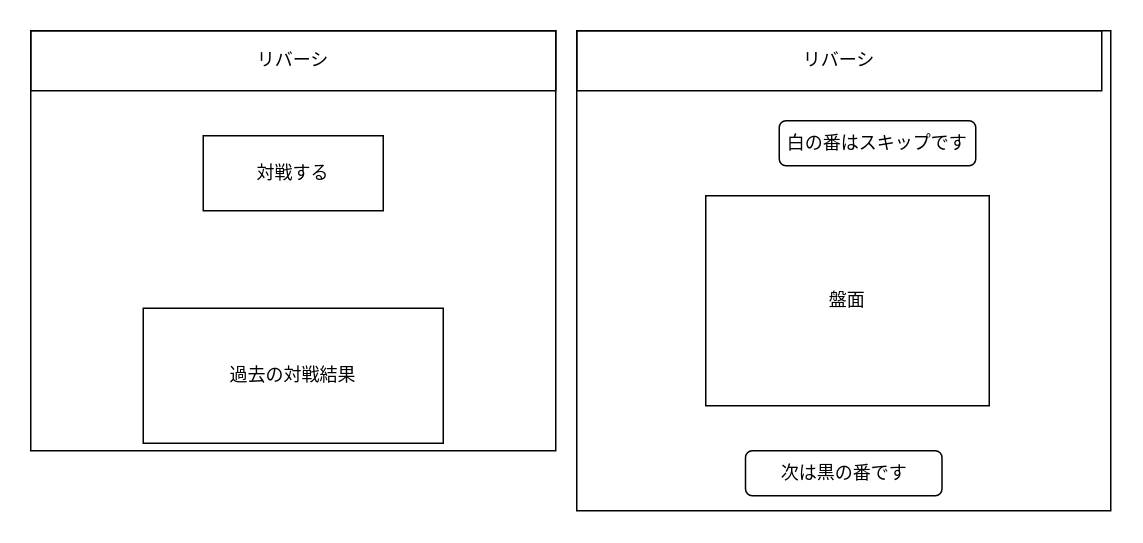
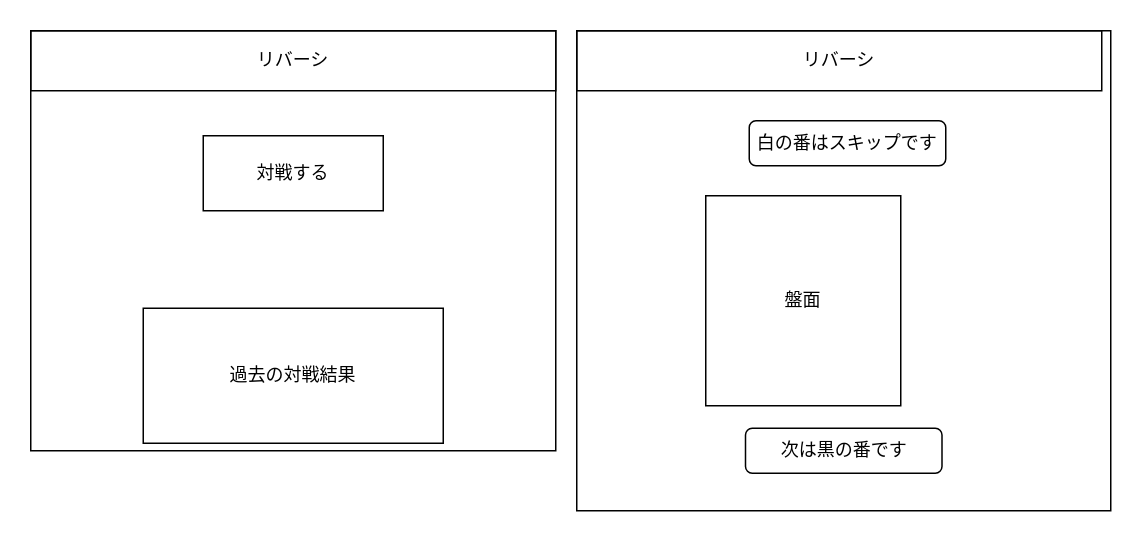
node "白の番はスキップです": moved (878, 143) -> (848, 143)
node "盤面": size 284x210 -> 195x210
node "次は黒の番です": moved (844, 473) -> (844, 451)
